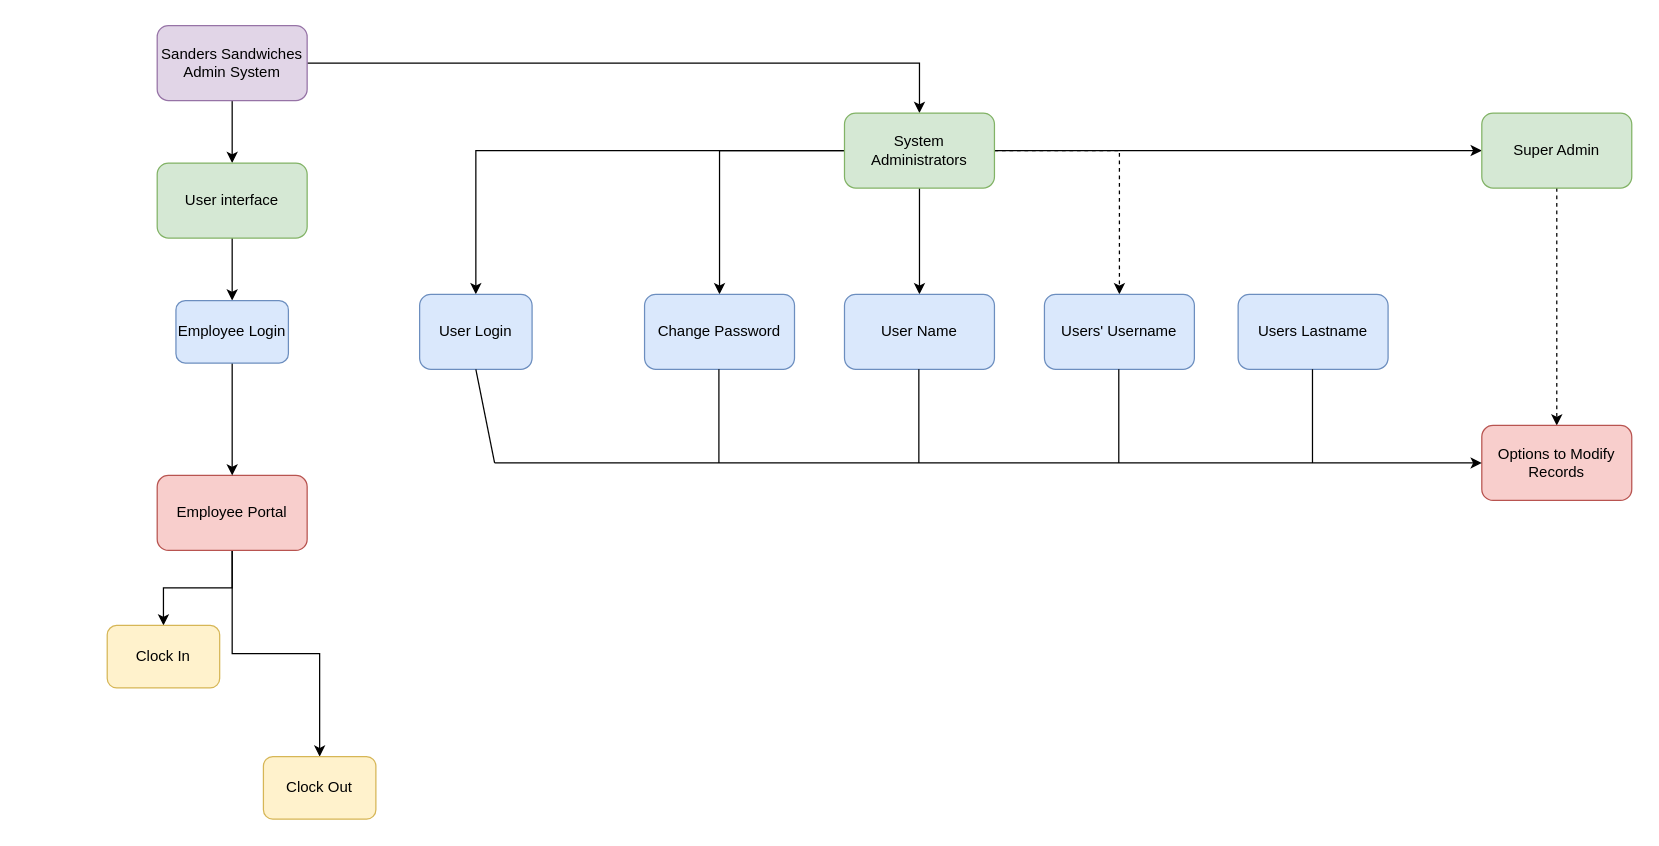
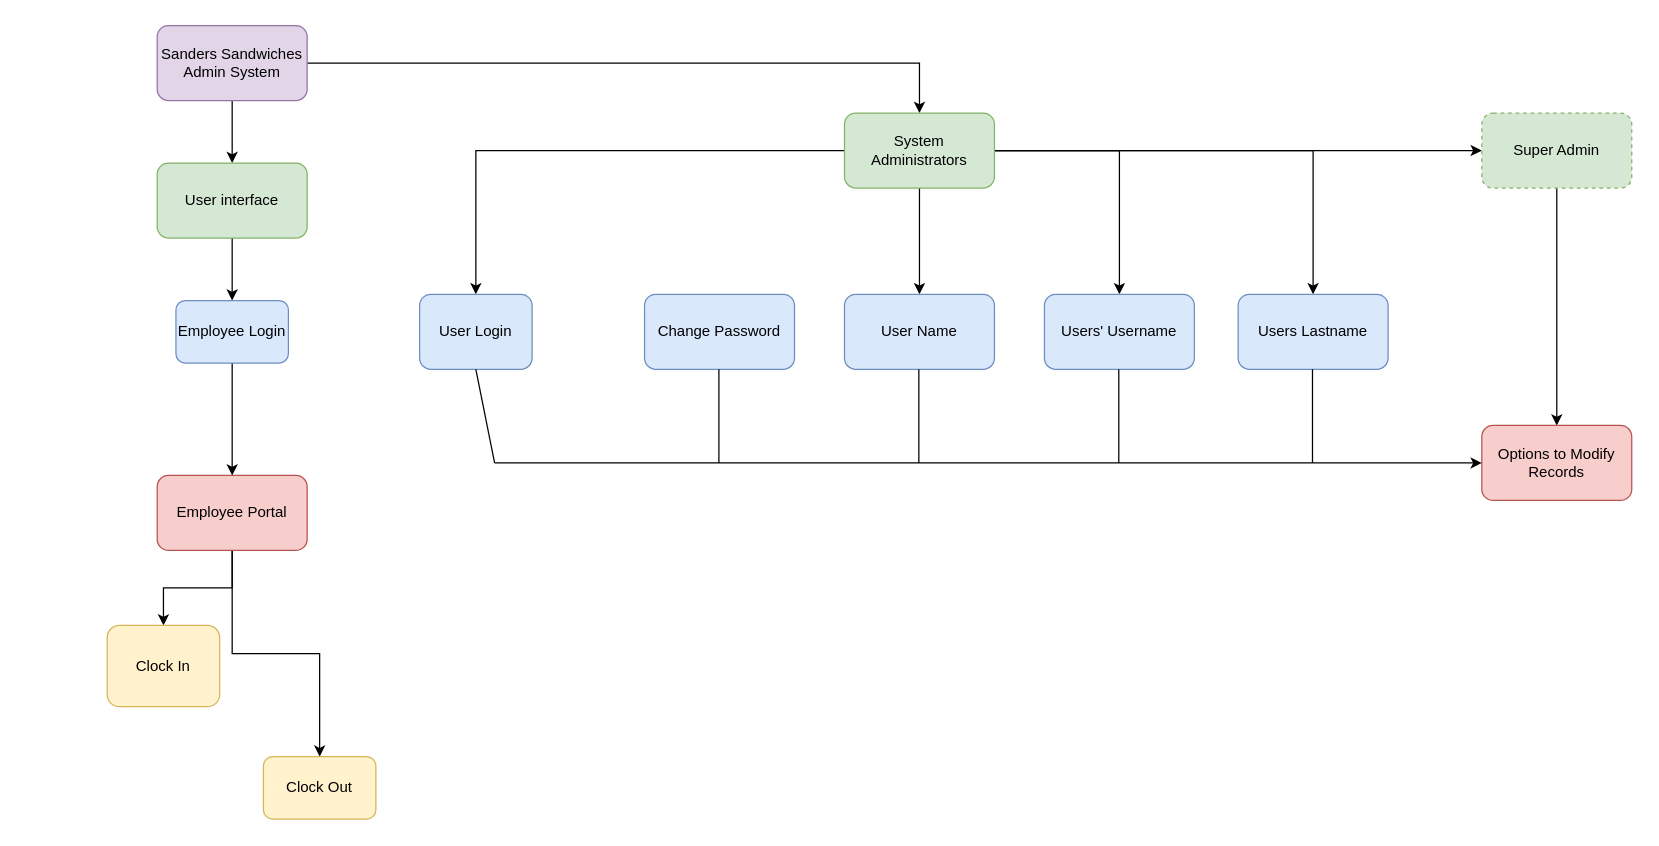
node "Super Admin": style solid -> dashed
edge "System Administrators" -> "Change Password": now "System Administrators" -> "Users Lastname"
edge "System Administrators" -> "Users' Username": style dashed -> solid
edge "Super Admin" -> "Options to Modify Records": style dashed -> solid
node "Clock In": size 113x63 -> 113x81
